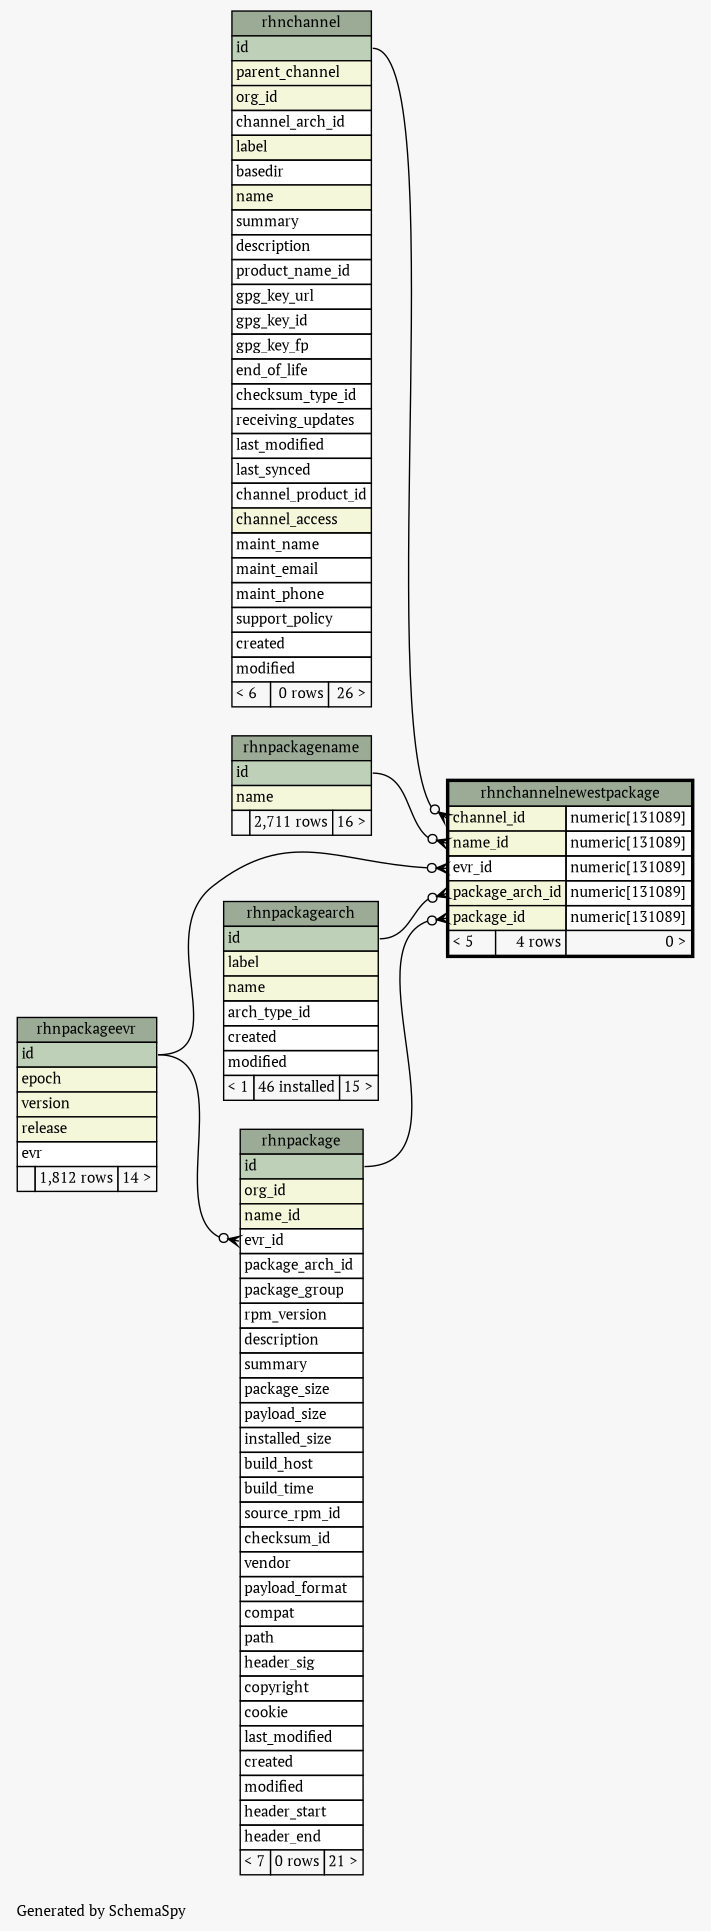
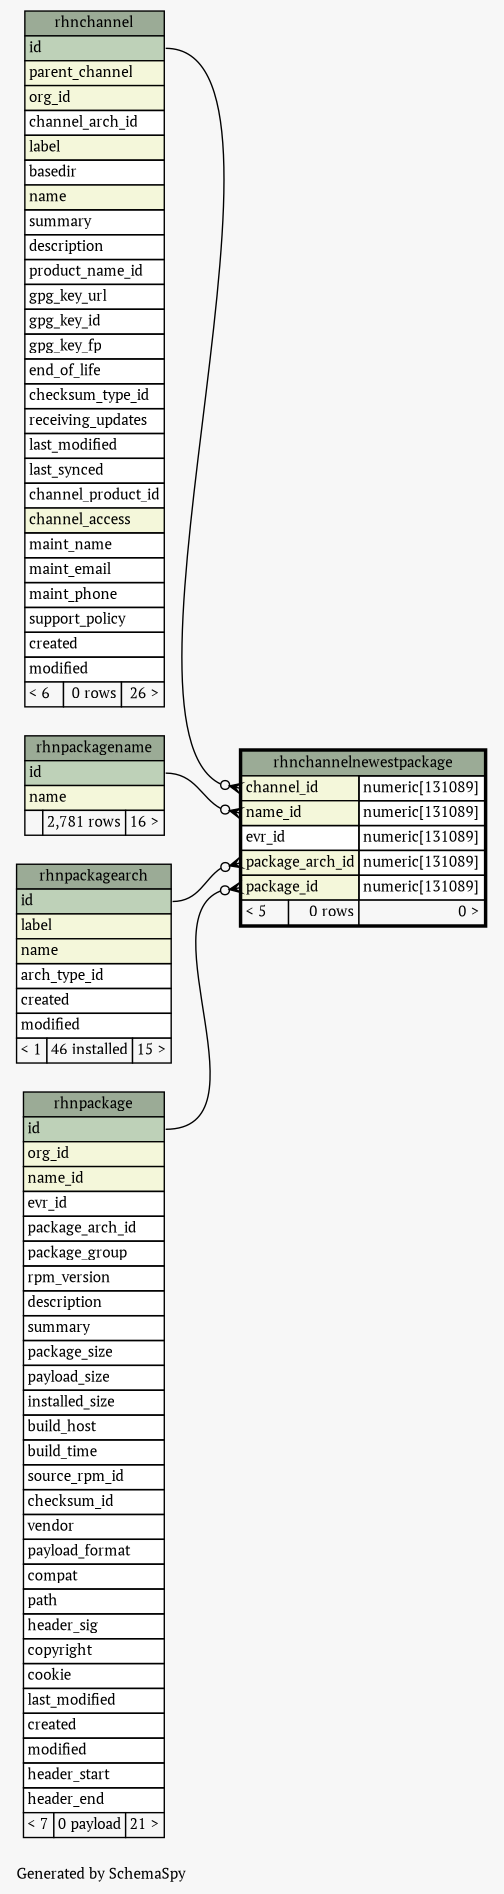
node "rhnpackagename": text "2,711 rows" -> "2,781 rows"
node "rhnchannelnewestpackage": text "4 rows" -> "0 rows"
node "rhnpackageevr": removed
node "rhnpackage": text "0 rows" -> "0 payload"
